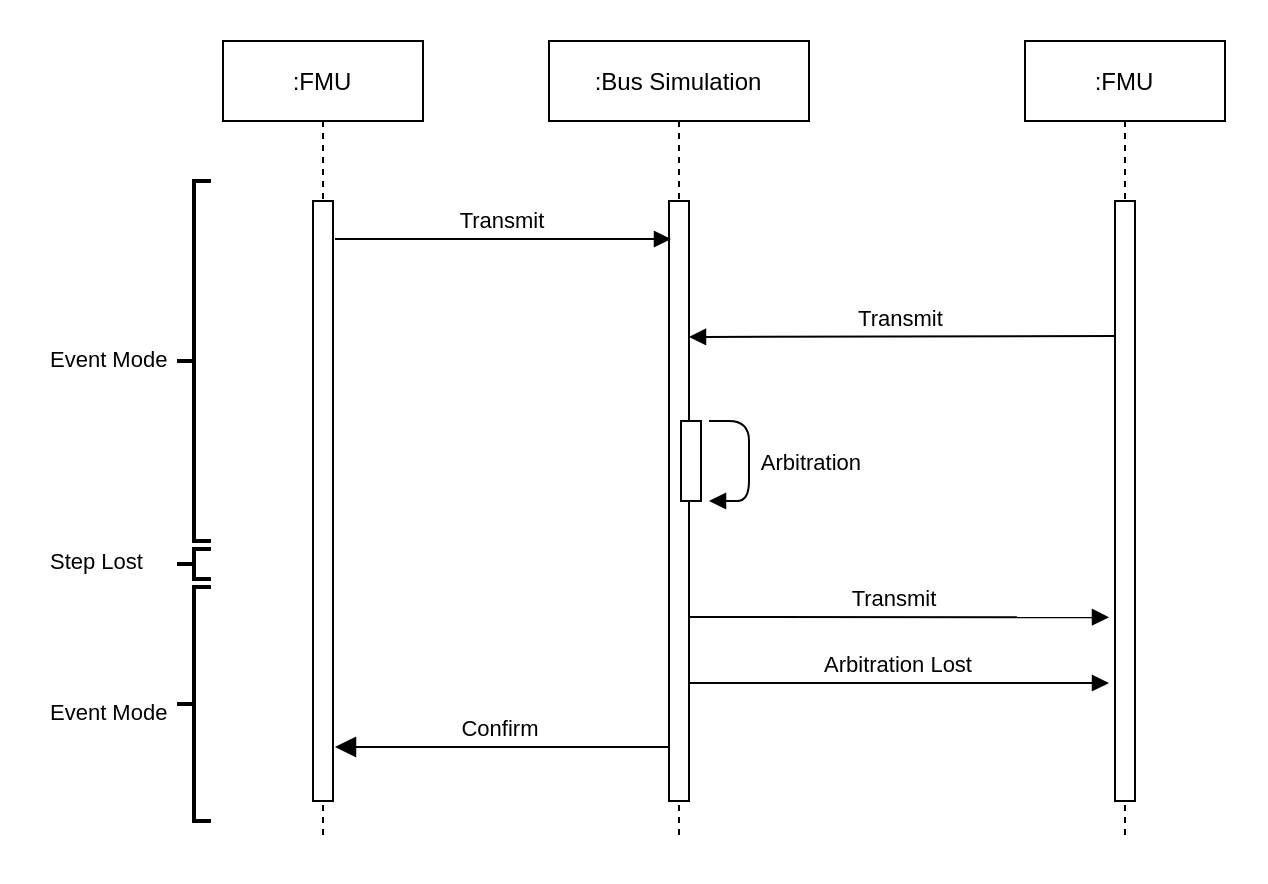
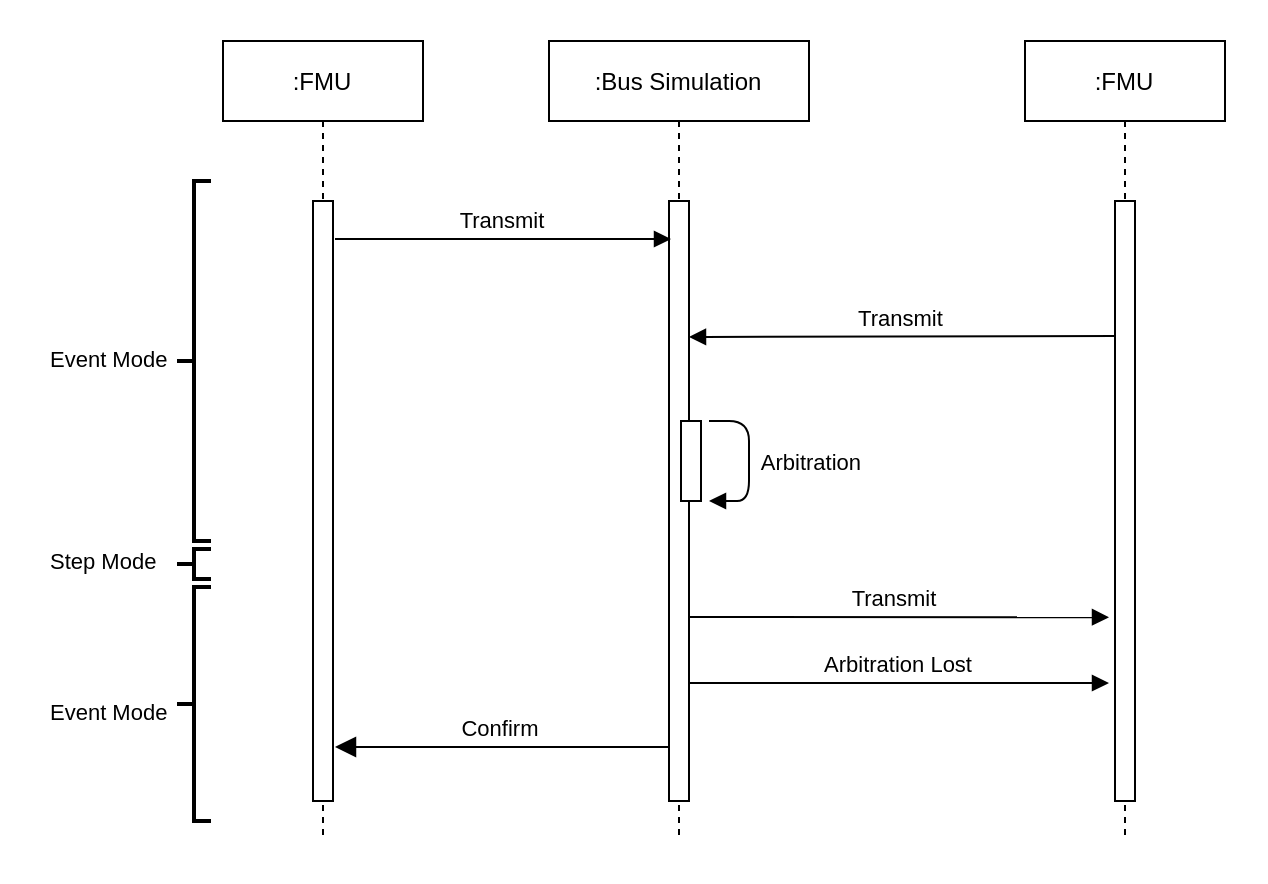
node "Step Lost": label "Step Lost" -> "Step Mode"
